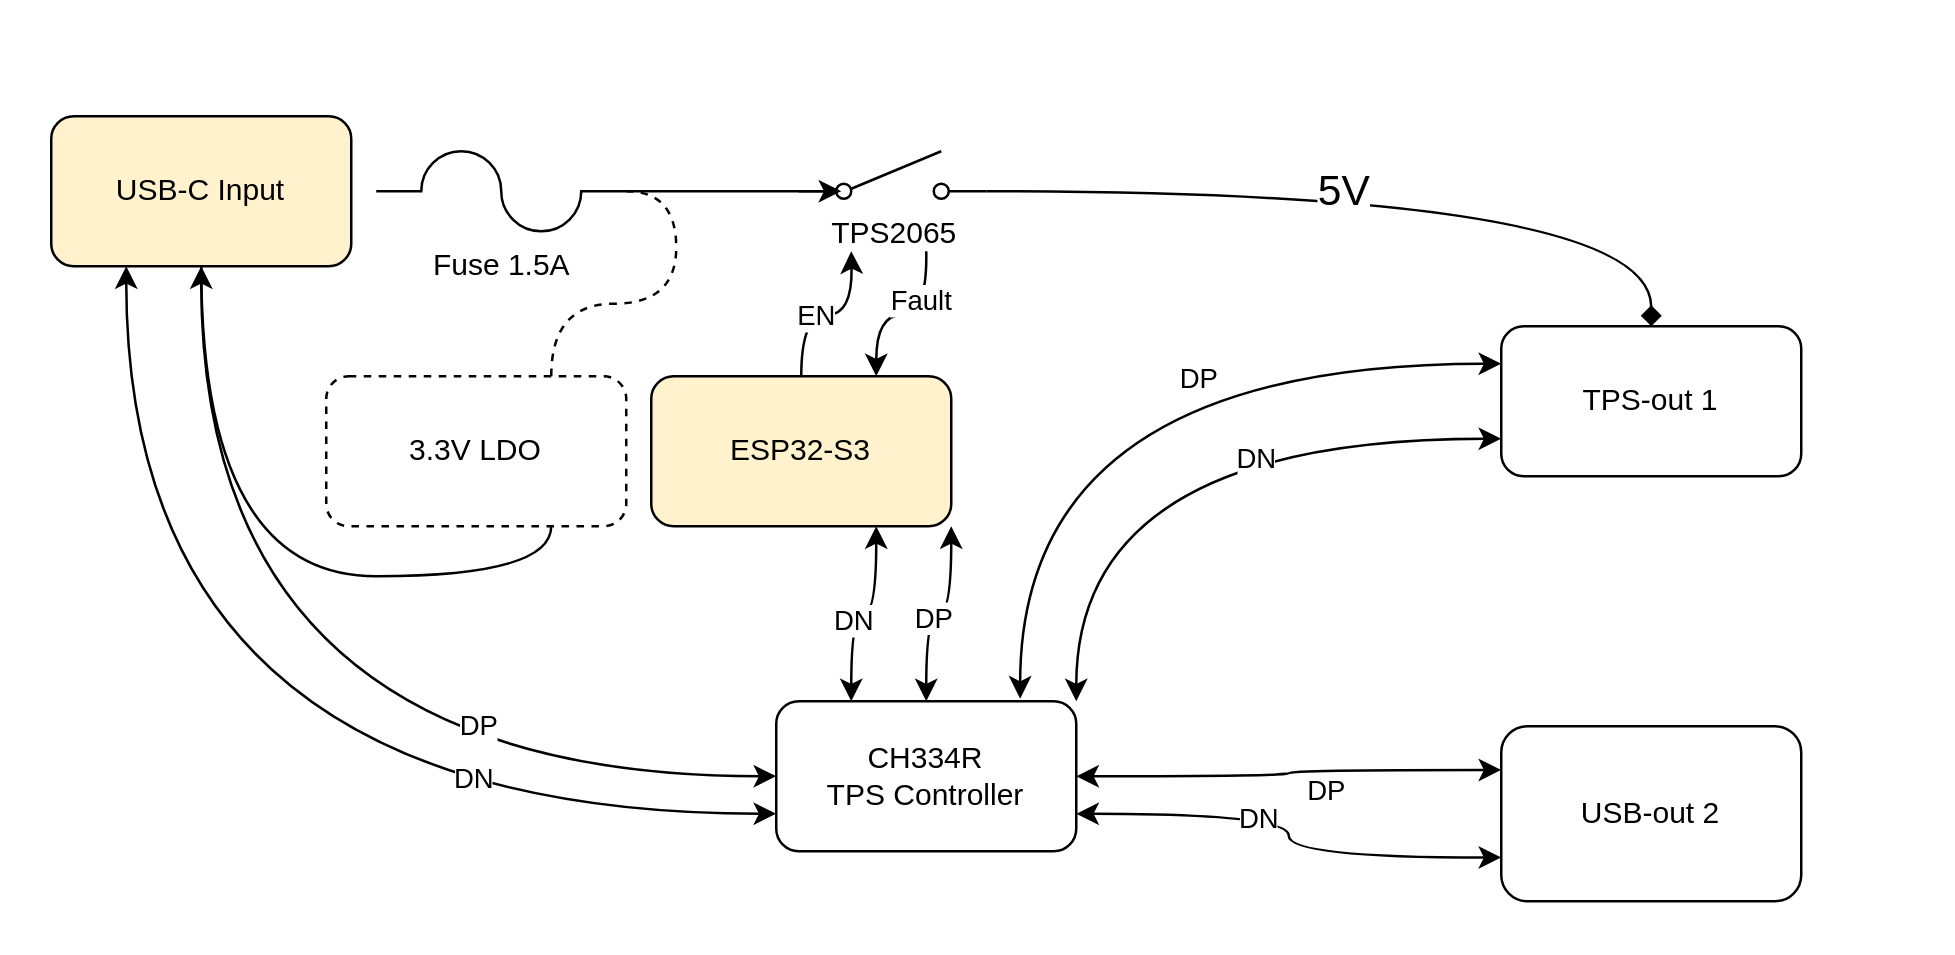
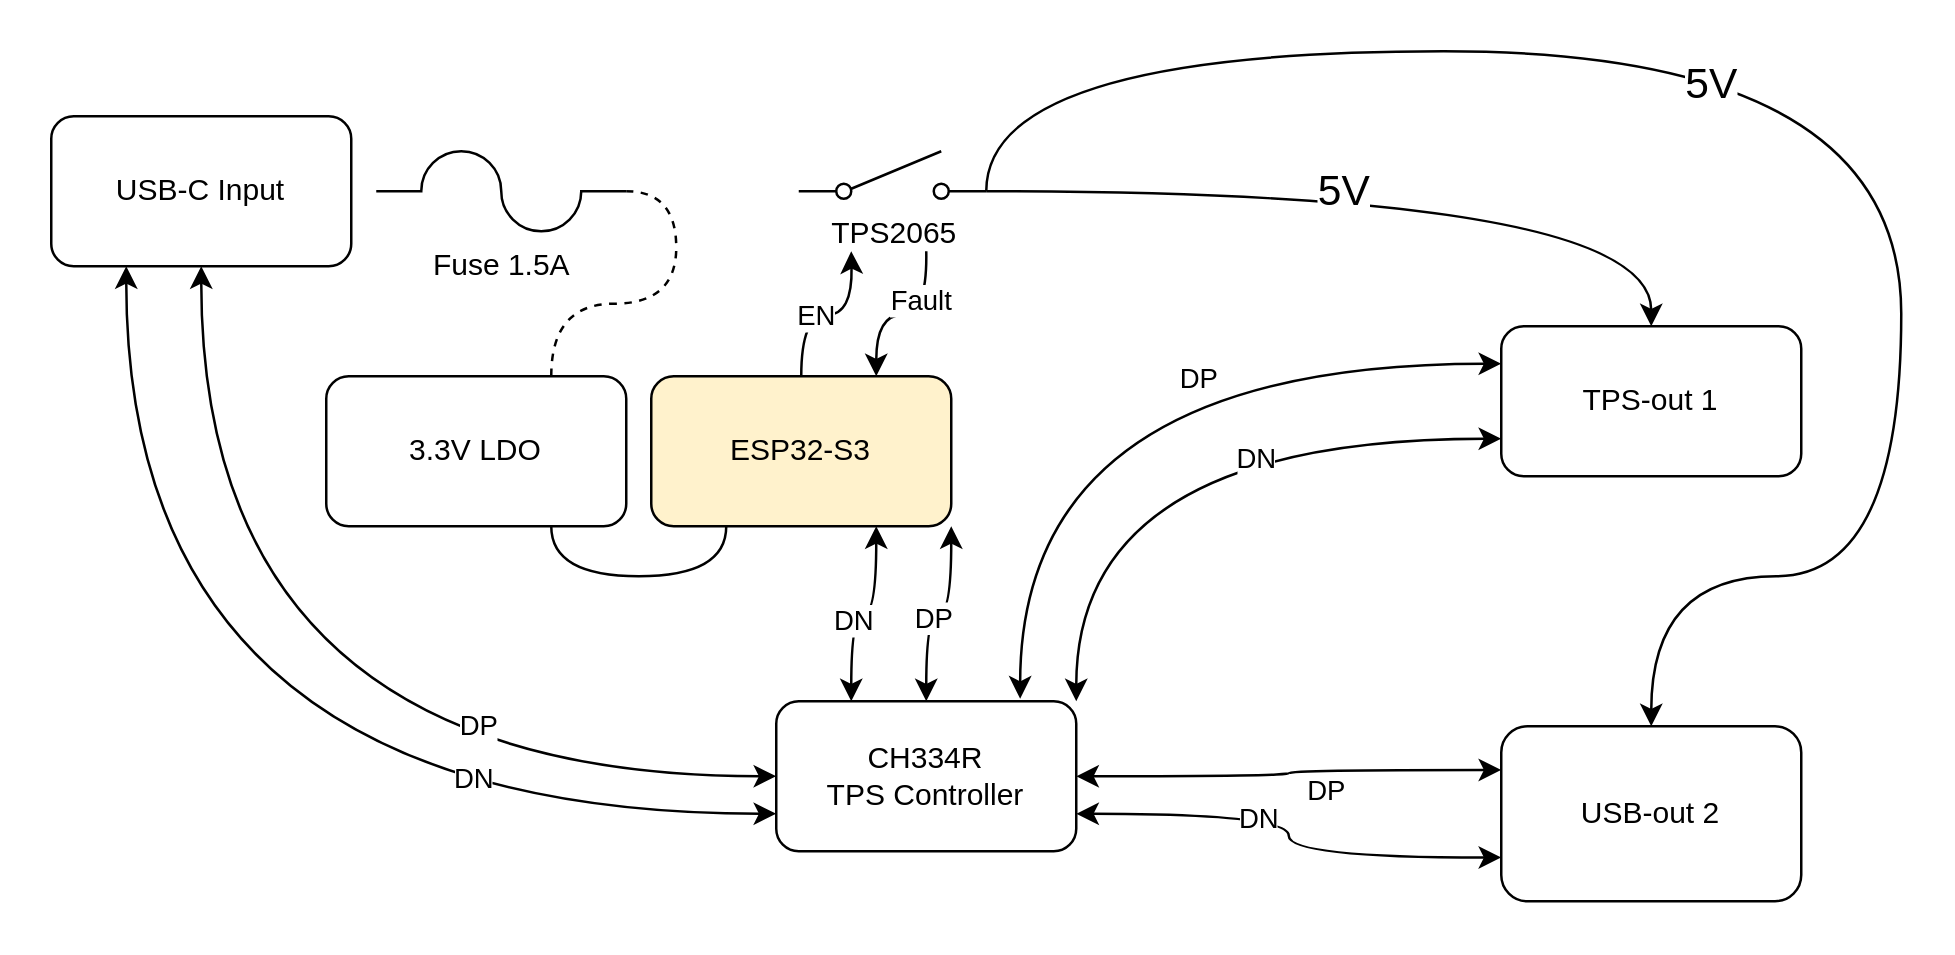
edge "TPS2065" -> "USB-out 2": added, label "5V"
node "USB-C Input": fillcolor #fff2cc -> #ffffff
edge "Fuse 1.5A" -> "TPS2065": removed
edge "TPS2065" -> "TPS-out 1": arrowhead diamond -> classic
node "3.3V LDO": style dashed -> solid
edge "USB-C Input" -- "3.3V LDO": now "ESP32-S3" -- "3.3V LDO"
